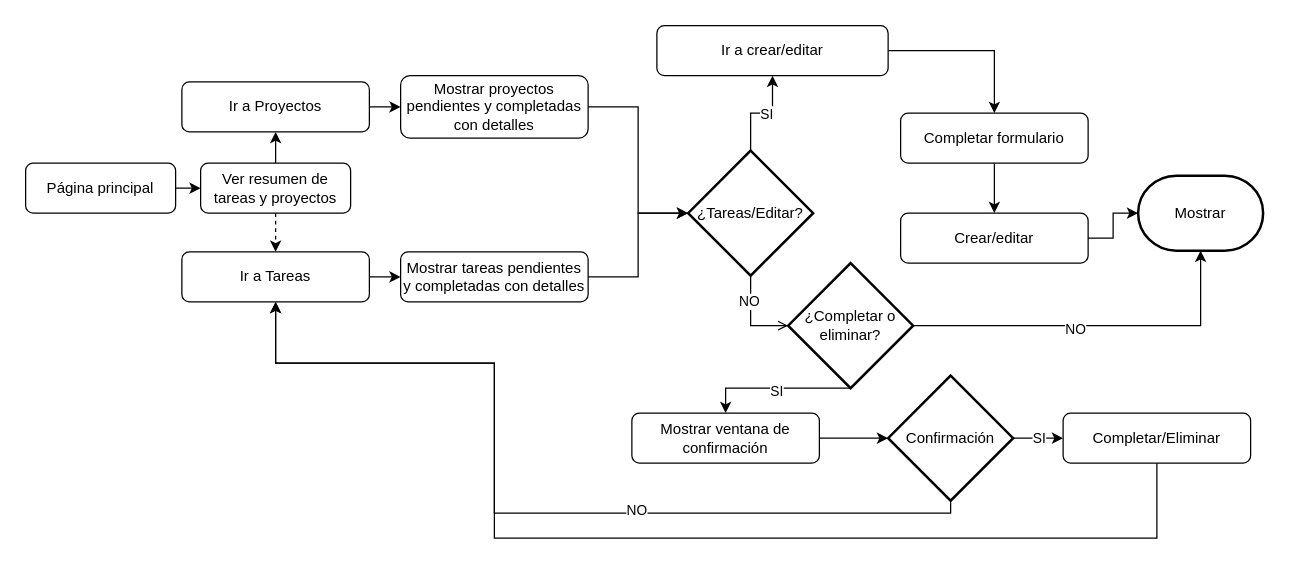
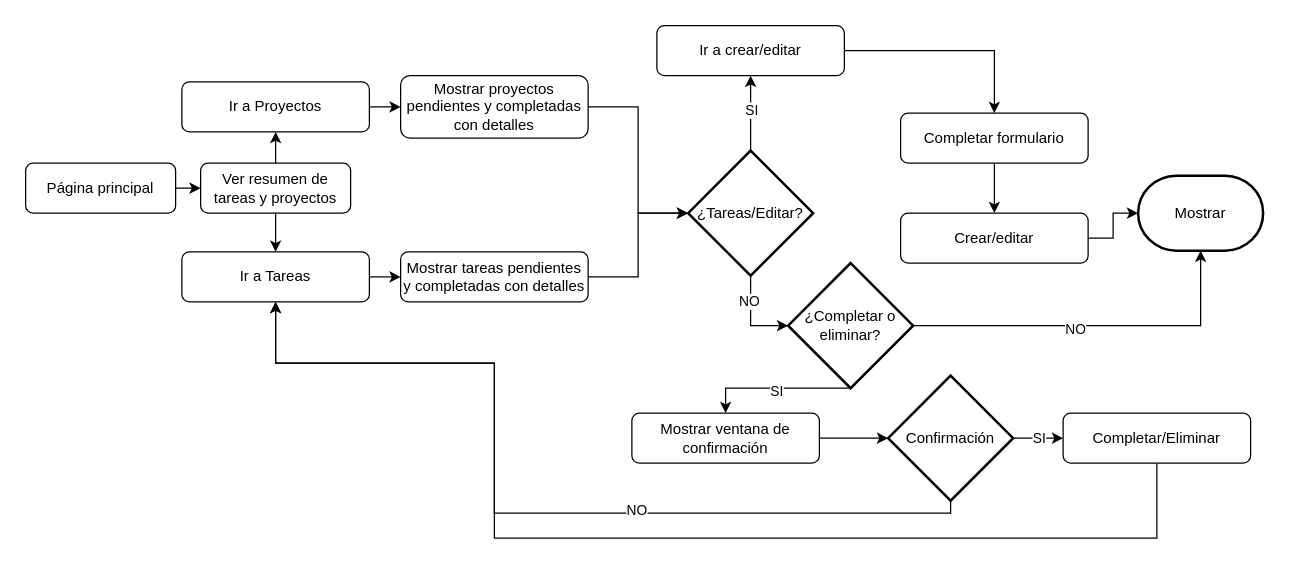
node "Ir a crear/editar": size 231x50 -> 188x50
edge "Ver resumen de tareas y proyectos" -> "Ir a Tareas": style dashed -> solid
edge "¿Tareas/Editar?" -> "¿Completar o eliminar?": arrowhead open -> classic
